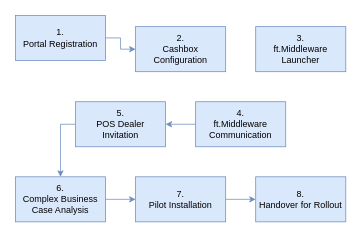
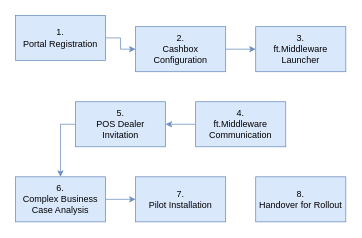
edge "2. Cashbox Configuration" -> "3. ft.Middleware Launcher": added
edge "7. Pilot Installation" -> "8. Handover for Rollout": removed
